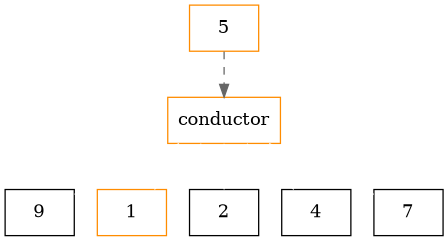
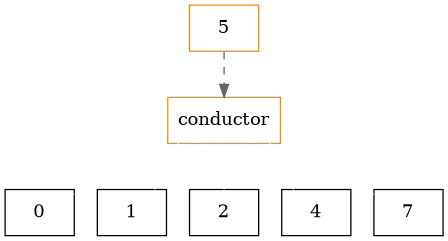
node "9": label "9" -> "0"
node "1": color darkorange -> black
